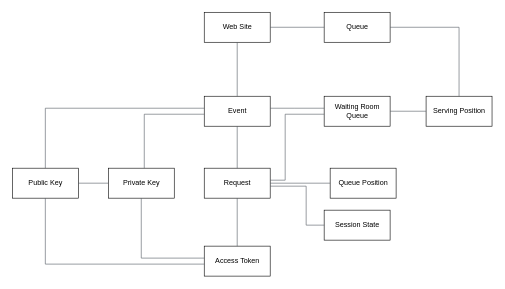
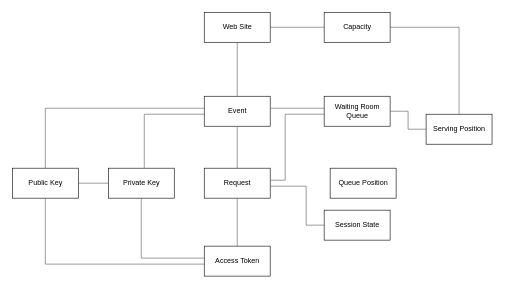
node "Queue": label "Queue" -> "Capacity"
node "Serving Position": moved (459, 111) -> (459, 129)
edge "Request" -- "Queue Position": removed
